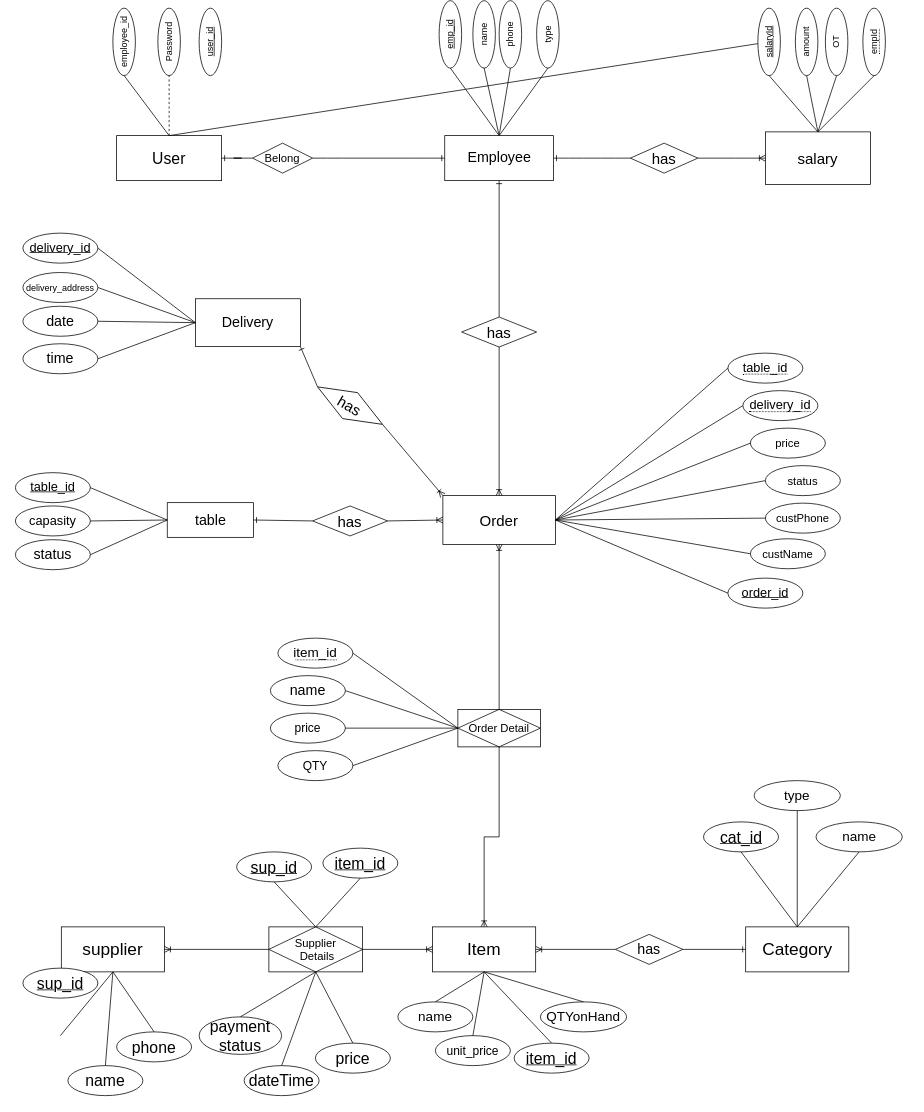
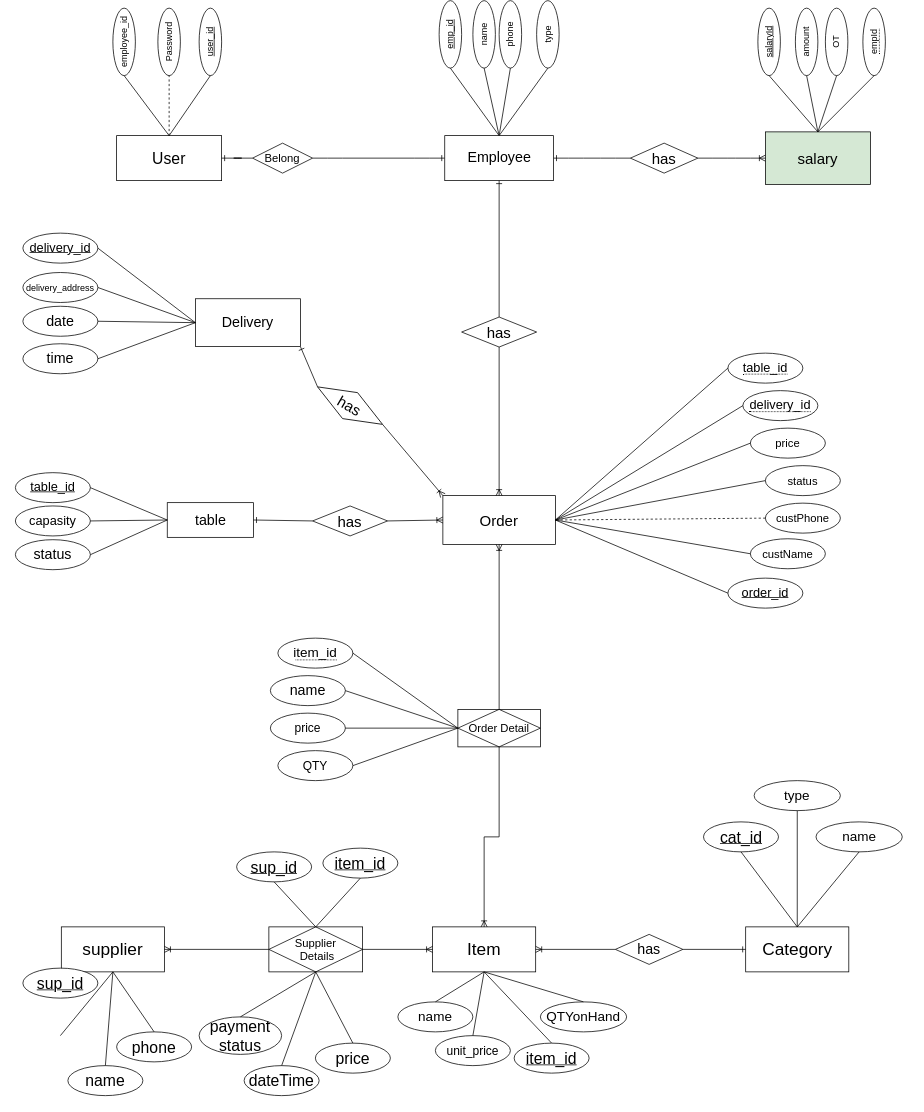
edge "salaryId" -- "User": now "user_id" -- "User"
node "salary": fillcolor #ffffff -> #d5e8d4
edge "custPhone" -- "Order": style solid -> dashed
